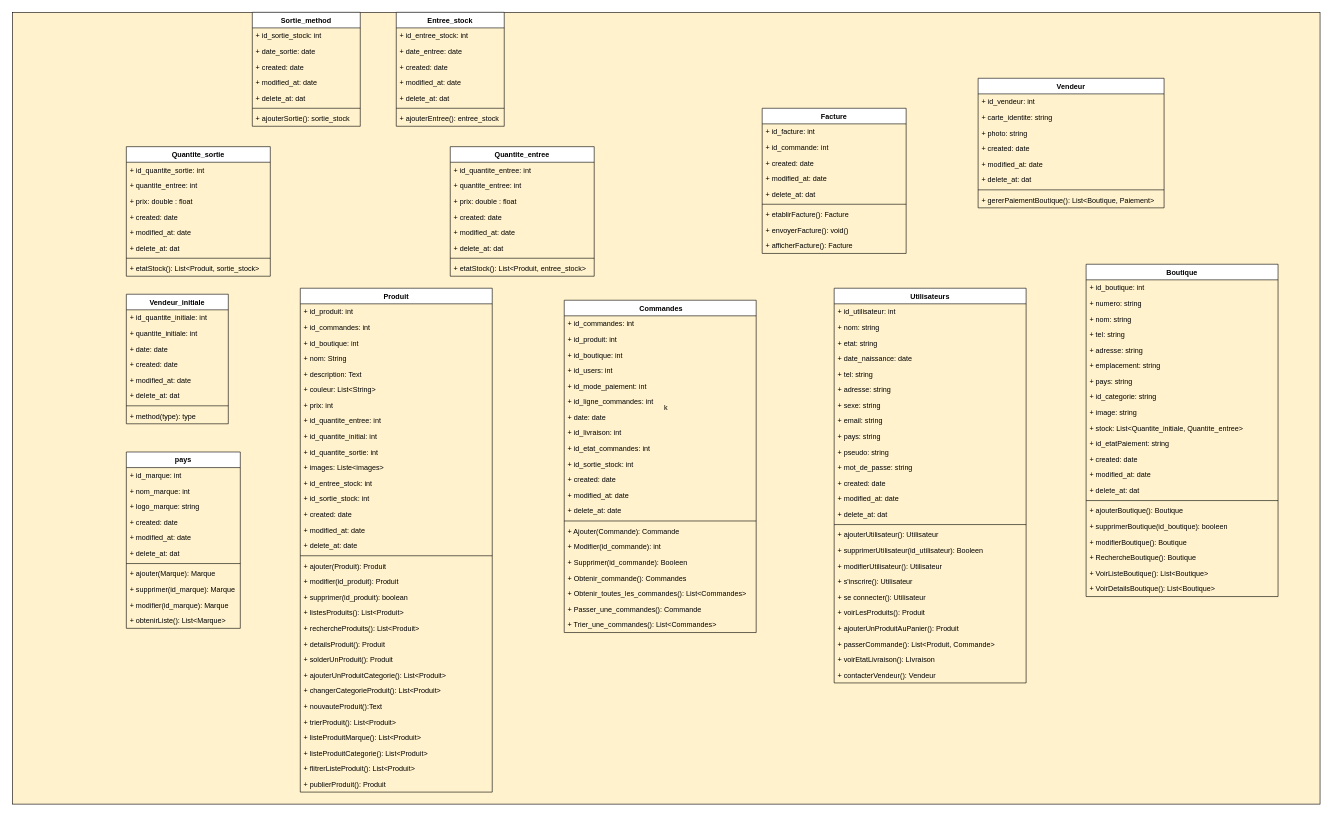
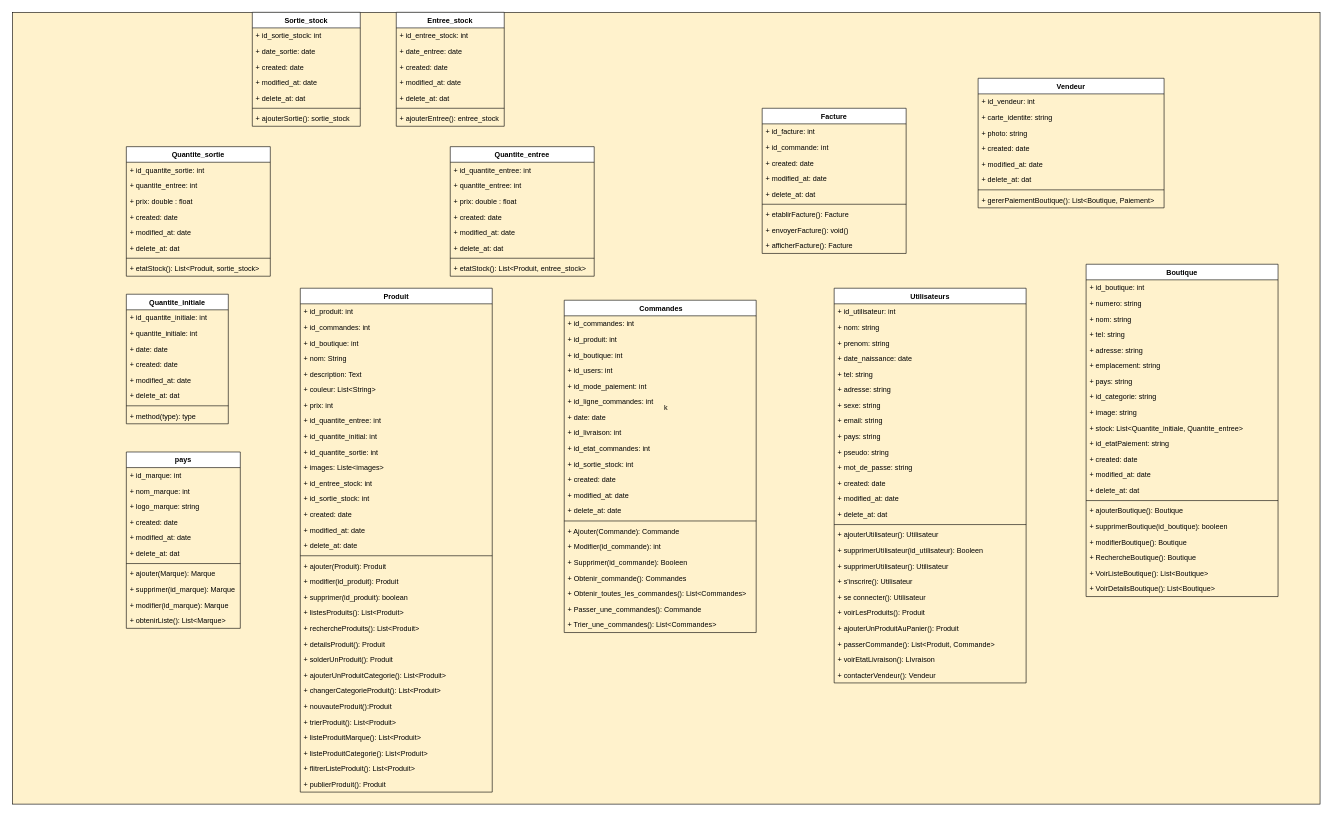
node "Sortie_method": label "Sortie_method" -> "Sortie_stock"
node "Vendeur_initiale": label "Vendeur_initiale" -> "Quantite_initiale"
node "+ etat: string": label "+ etat: string" -> "+ prenom: string"
node "+ modifierUtilisateur(): Utilisateur": label "+ modifierUtilisateur(): Utilisateur" -> "+ supprimerUtilisateur(): Utilisateur"
node "+ nouvauteProduit():Text": label "+ nouvauteProduit():Text" -> "+ nouvauteProduit():Produit"
